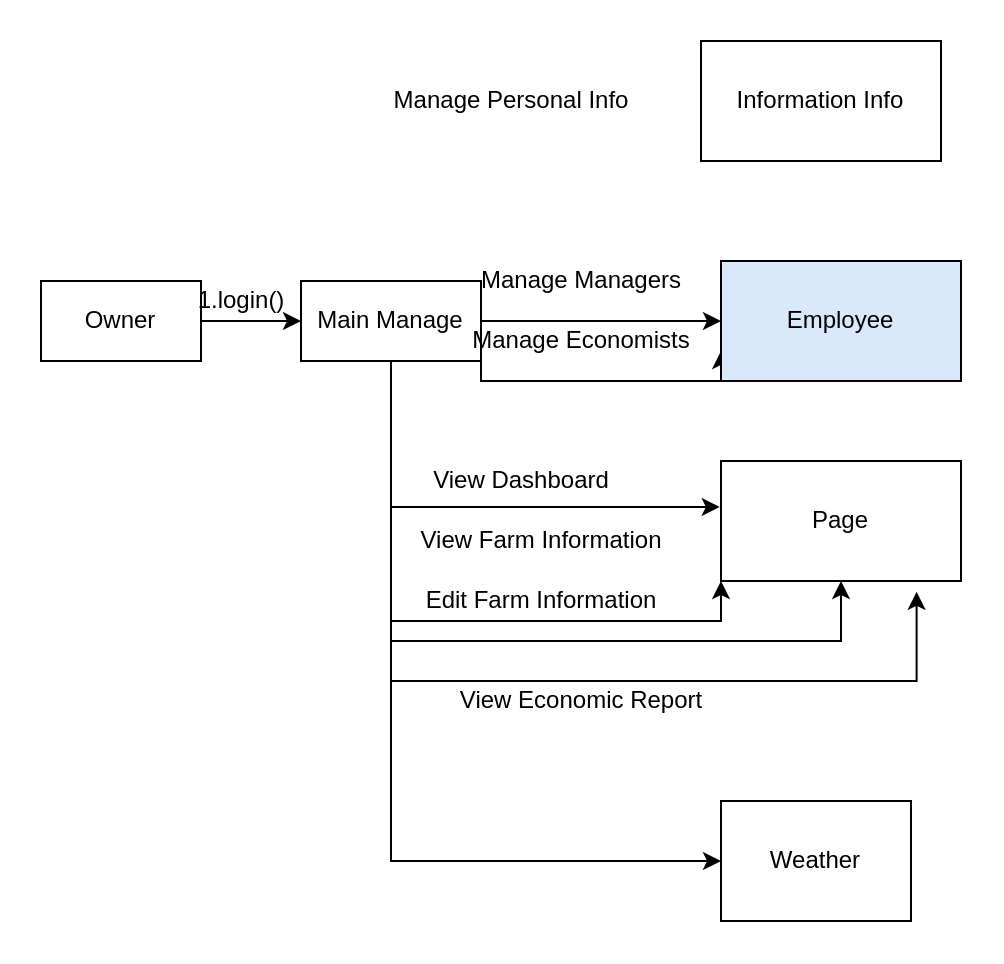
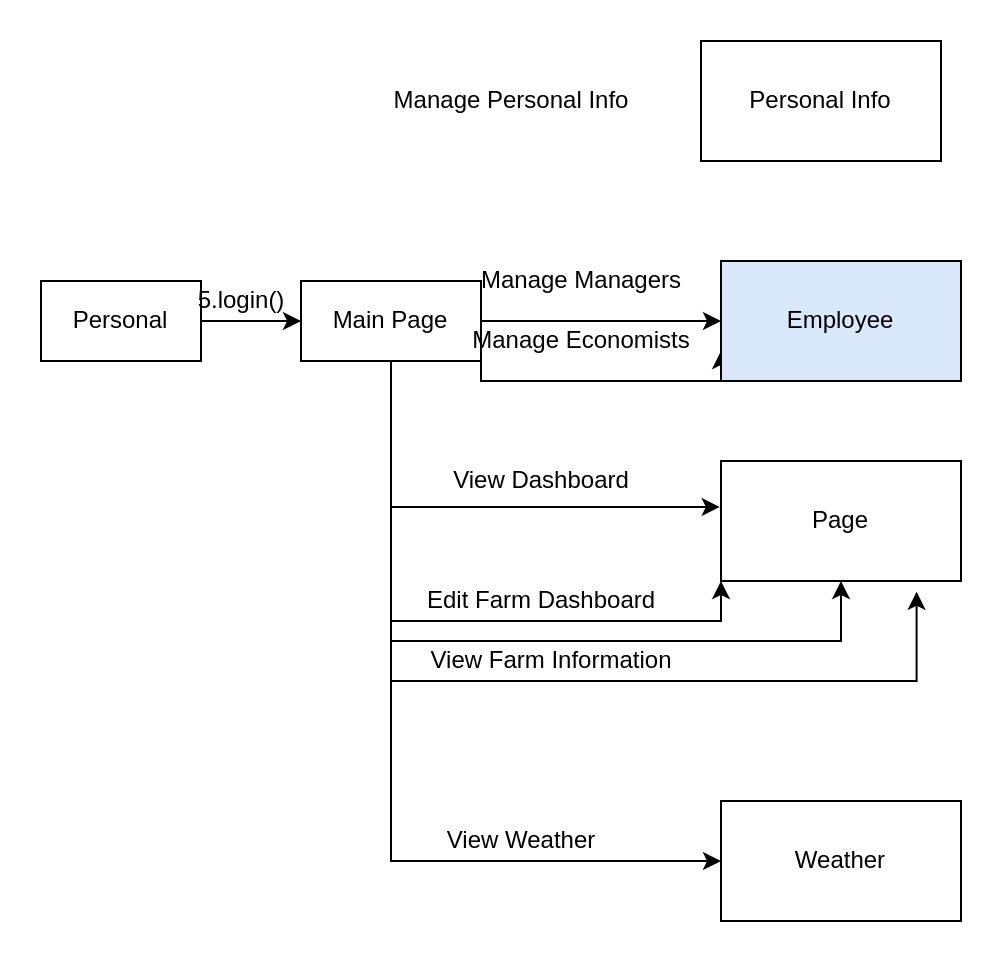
node "Information Info": label "Information Info" -> "Personal Info"
node "1.login()": label "1.login()" -> "5.login()"
node "Owner": label "Owner" -> "Personal"
node "Main Manage": label "Main Manage" -> "Main Page"
node "View Dashboard": moved (521, 481) -> (541, 481)
node "View Farm Information": moved (541, 541) -> (551, 661)
node "Edit Farm Information": label "Edit Farm Information" -> "Edit Farm Dashboard"
node "View Economic Report": removed
node "View Weather": added
node "Weather": size 190x120 -> 240x120
